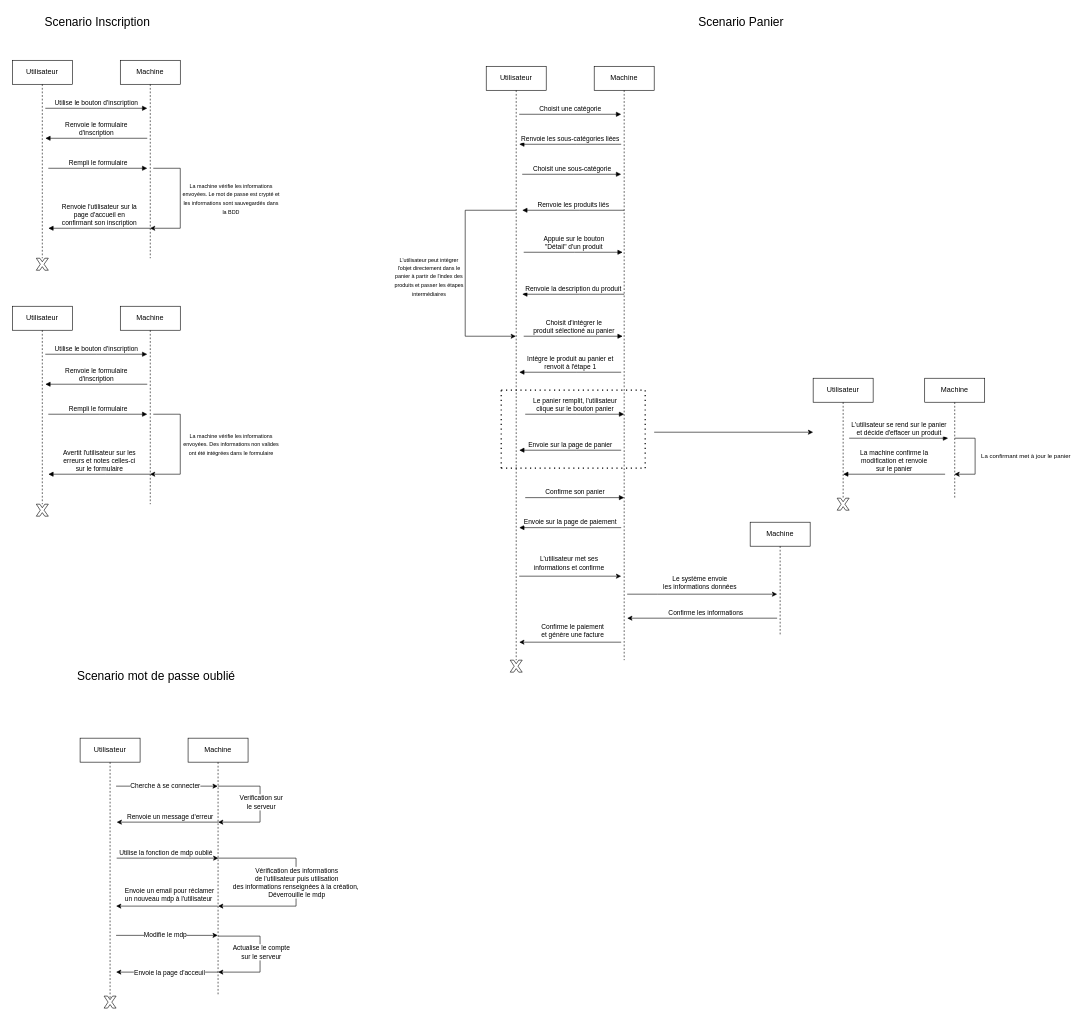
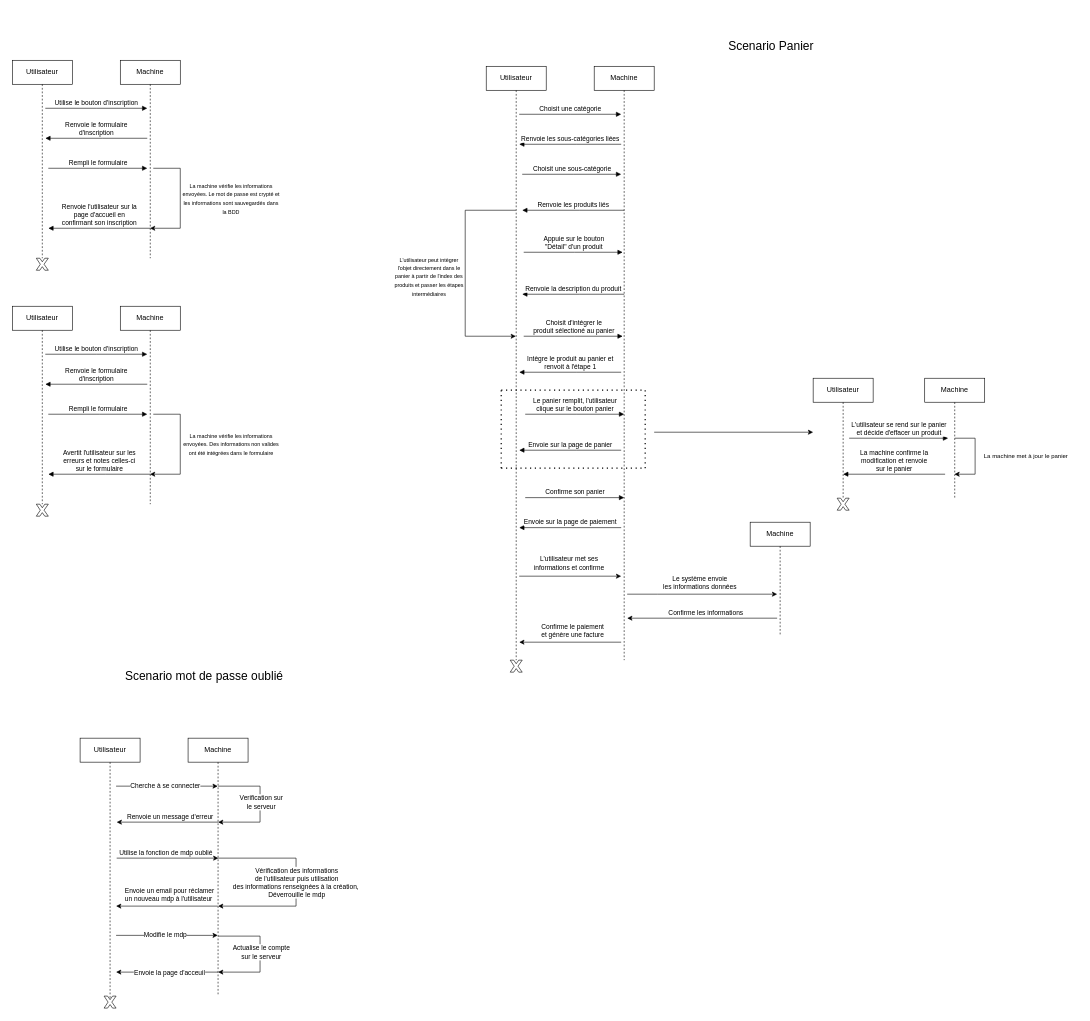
node "Scenario Inscription": removed
node "Scenario Panier": moved (741, 21) -> (771, 45)
node "La confirmant met à jour le panier": label "La confirmant met à jour le panier" -> "La machine met à jour le panier"
node "Scenario mot de passe oublié": moved (156, 675) -> (204, 675)
